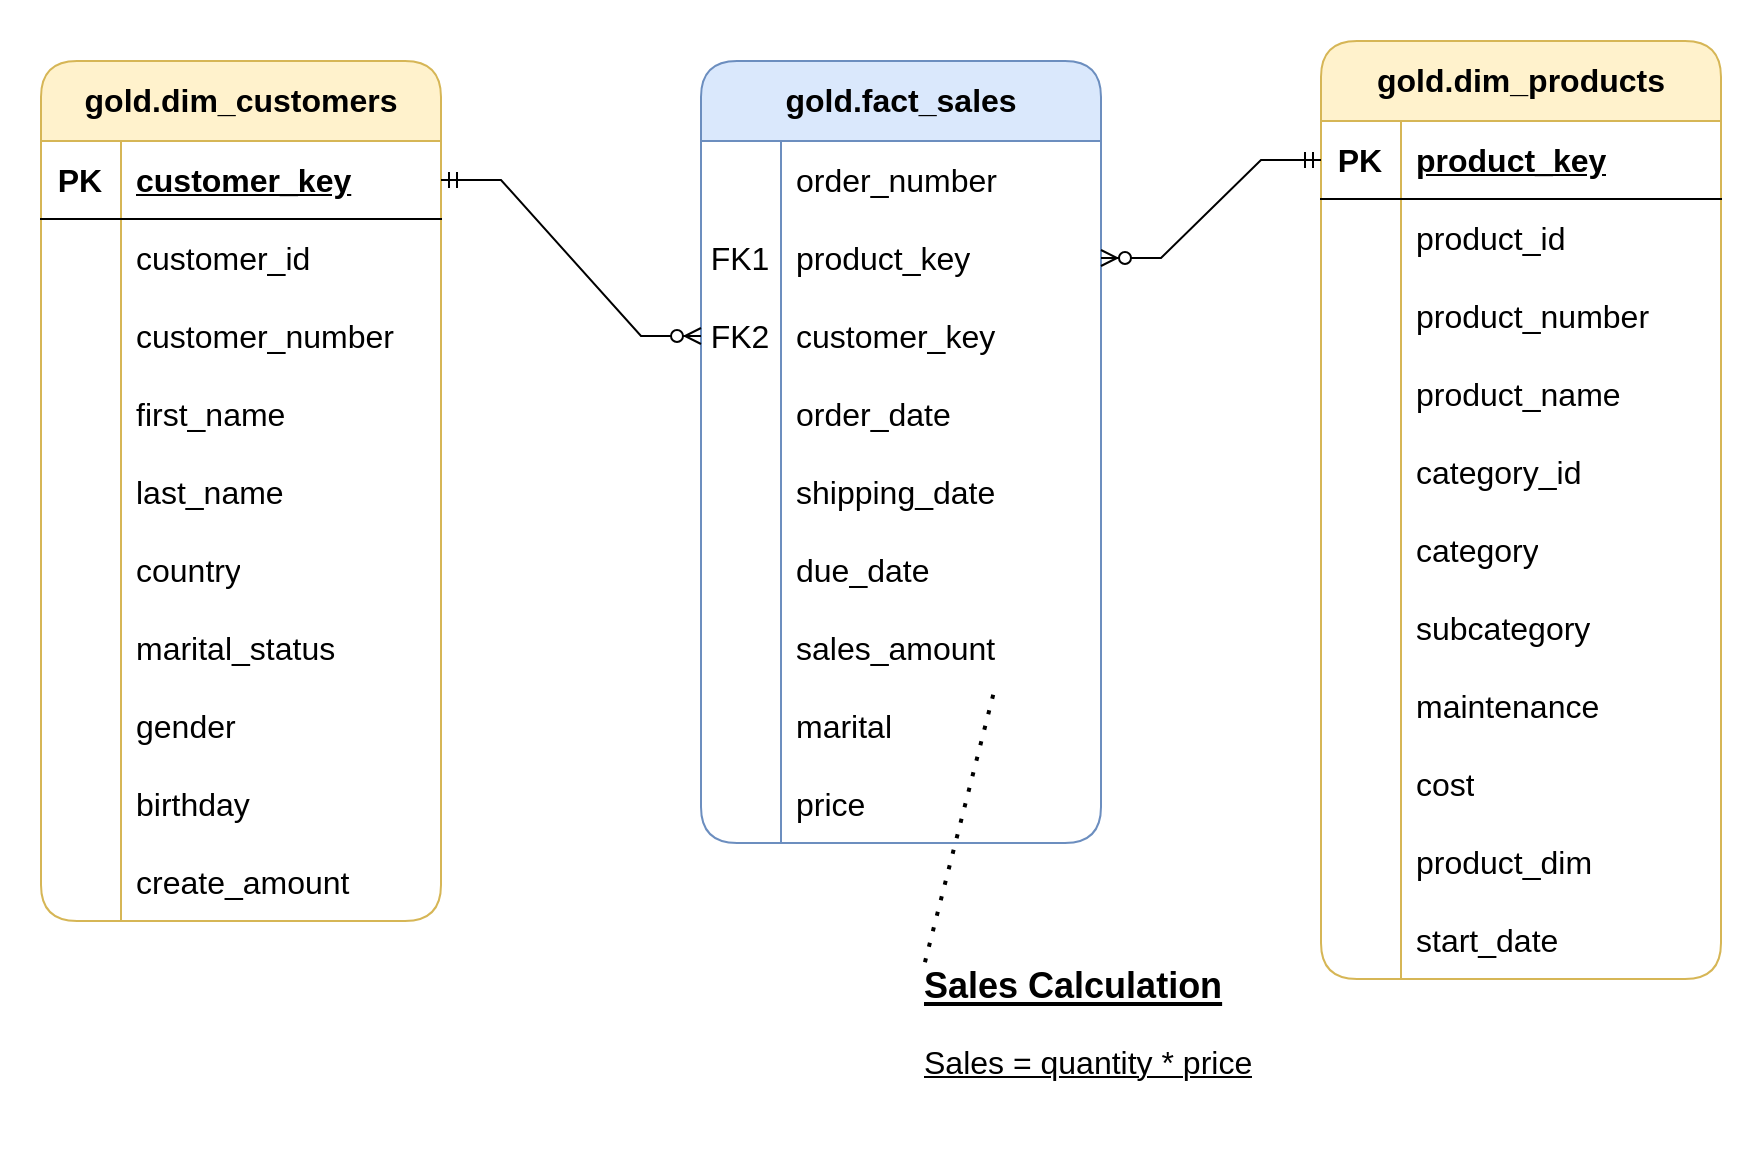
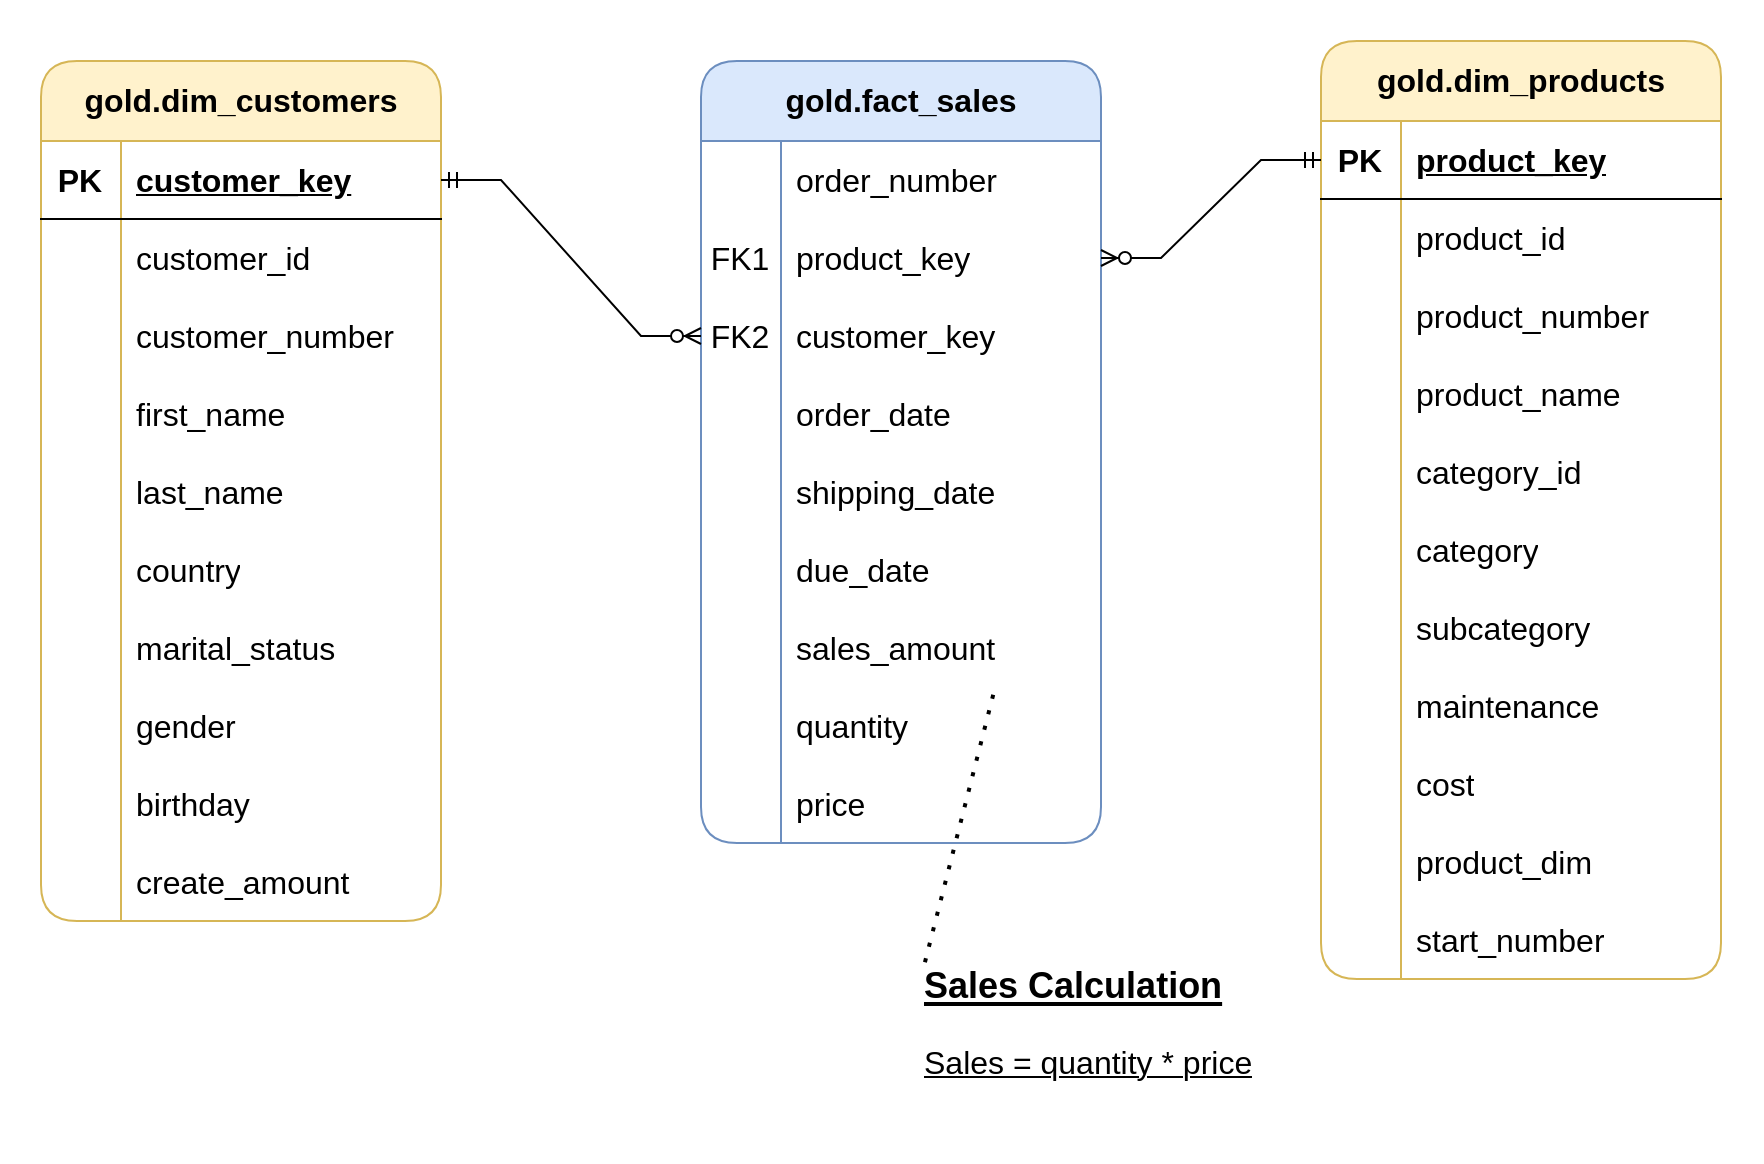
node "marital": label "marital" -> "quantity"
node "start_date": label "start_date" -> "start_number"
